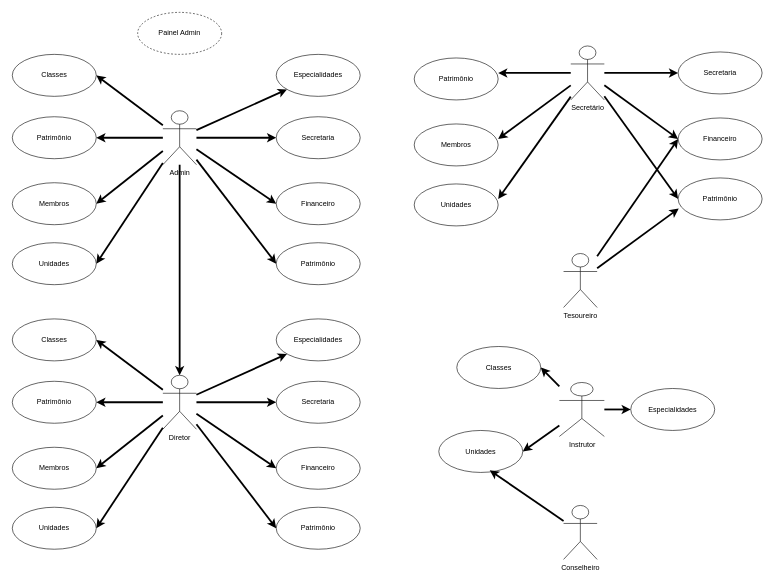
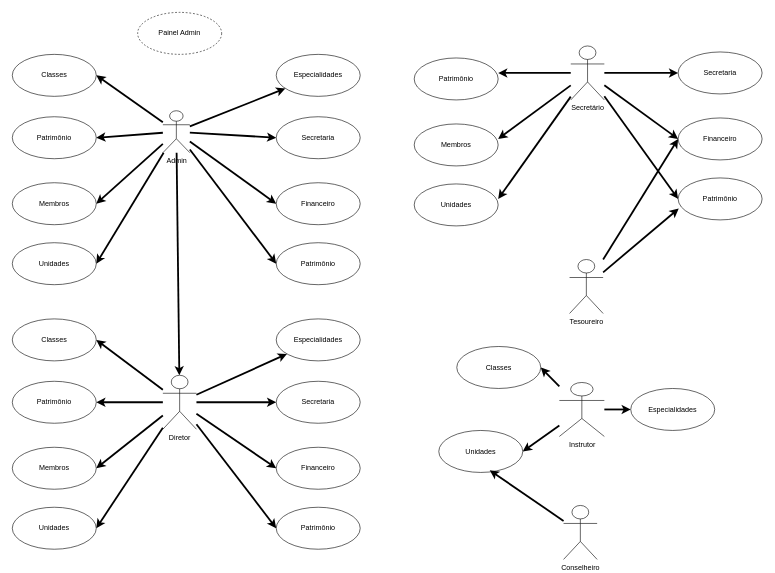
node "Admin": size 34x54 -> 27x42
node "Tesoureiro": moved (581, 281) -> (587, 287)
